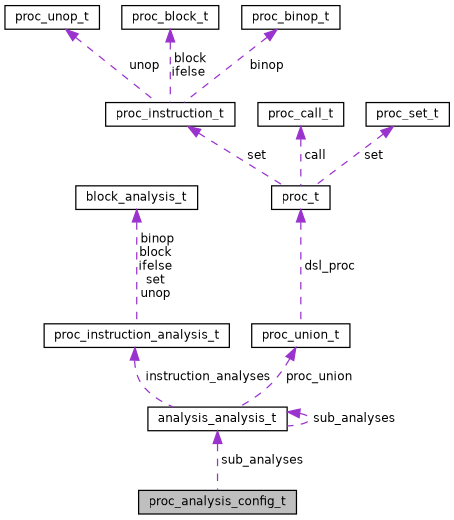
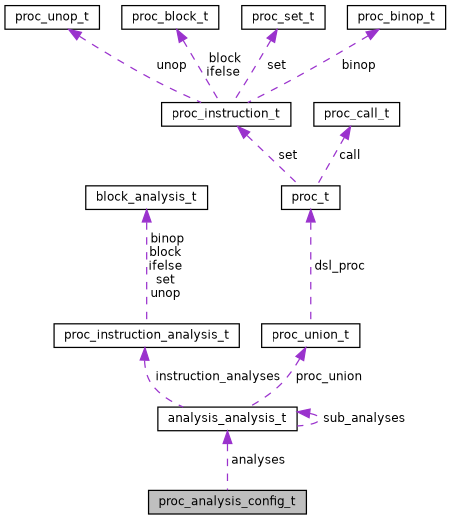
edge "proc_t" -> "proc_set_t": now "proc_instruction_t" -> "proc_set_t"
edge "proc_analysis_config_t" -> "analysis_analysis_t": label " sub_analyses" -> " analyses"
